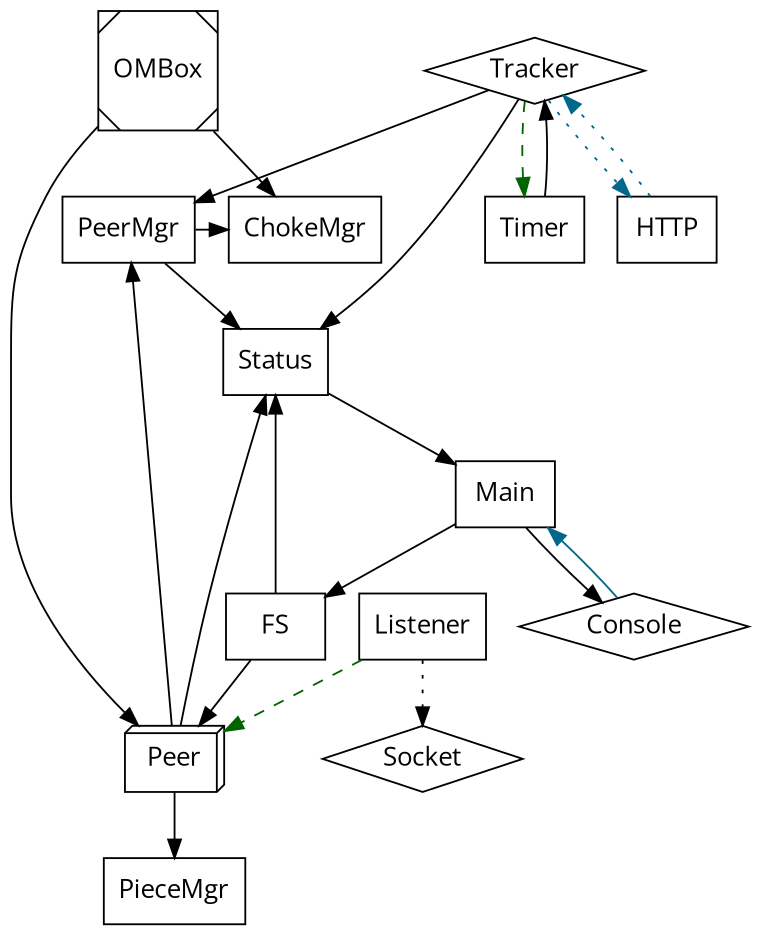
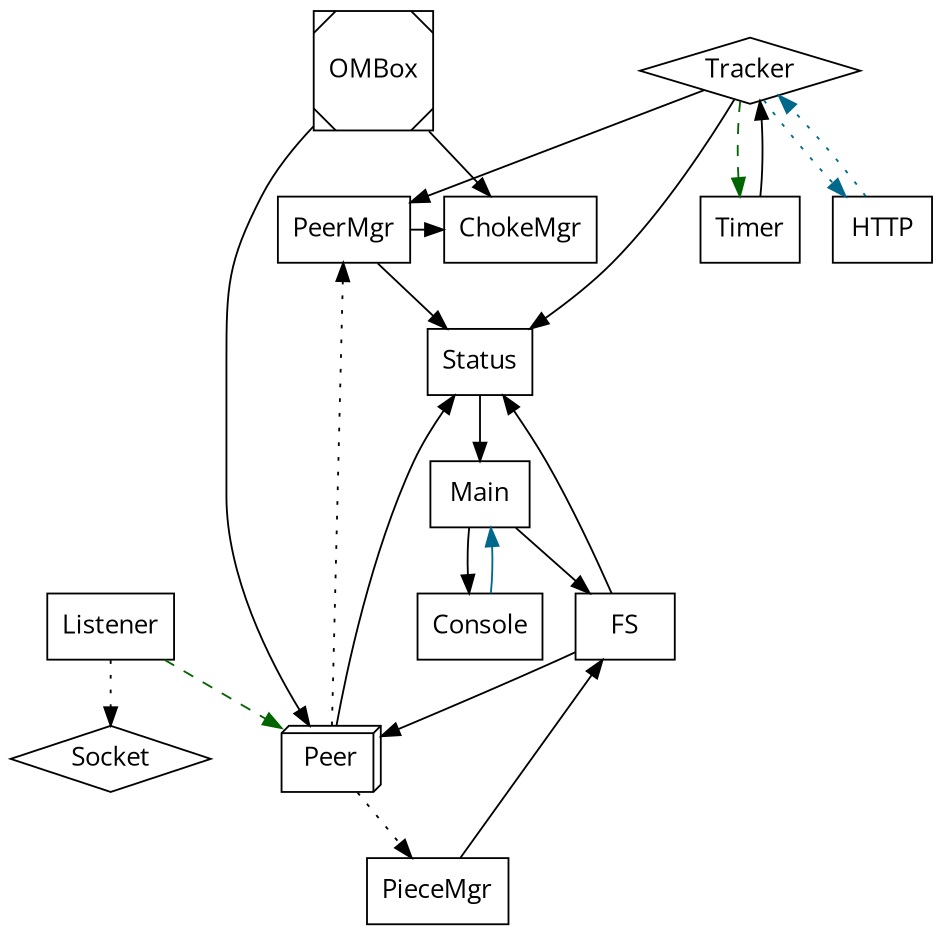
edge "Peer" -> "PeerMgr": style solid -> dotted
node "Console": shape diamond -> box
edge "PieceMgr" -> "FS": added
edge "Peer" -> "PieceMgr": style solid -> dotted
